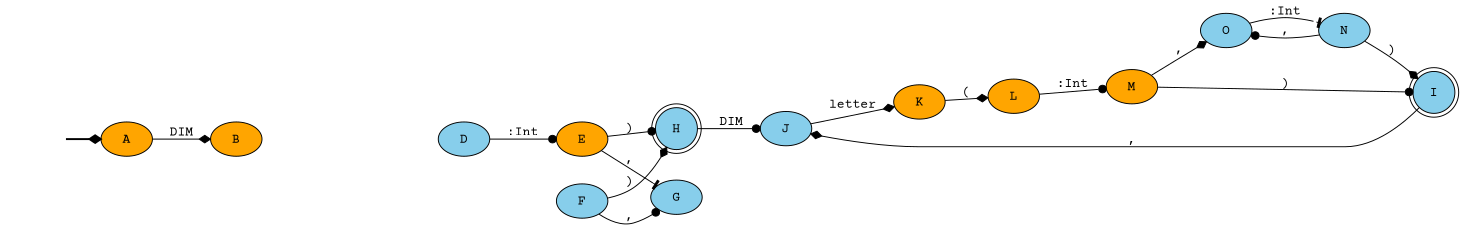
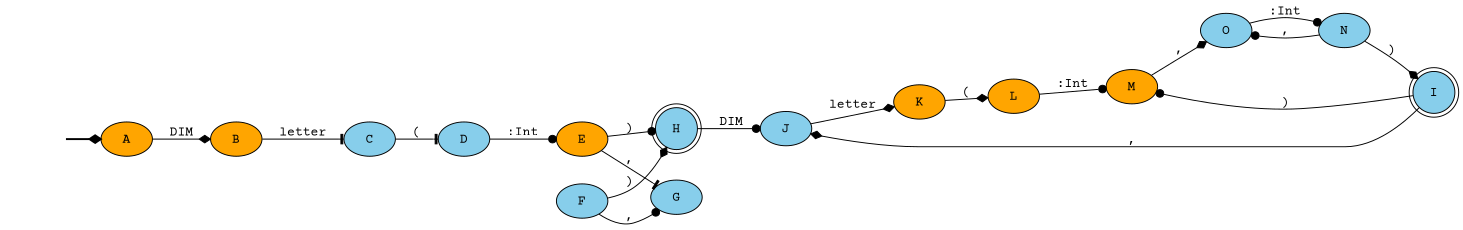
edge "O" -> "N": arrowhead tee -> dot
edge "M" -> "I": reversed
node "C": added
